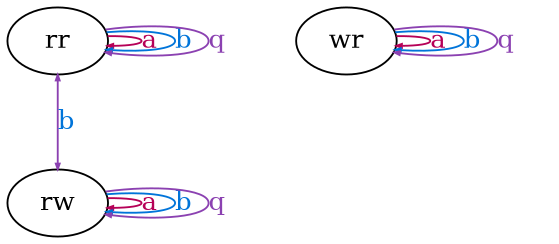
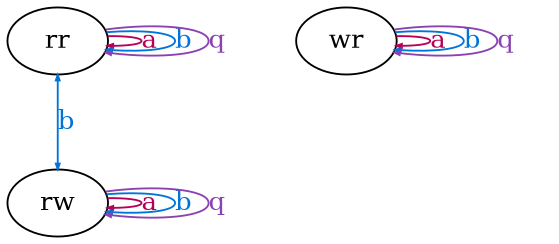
edge "rr" -- "rw": color #8b41b1 -> #0074d9
